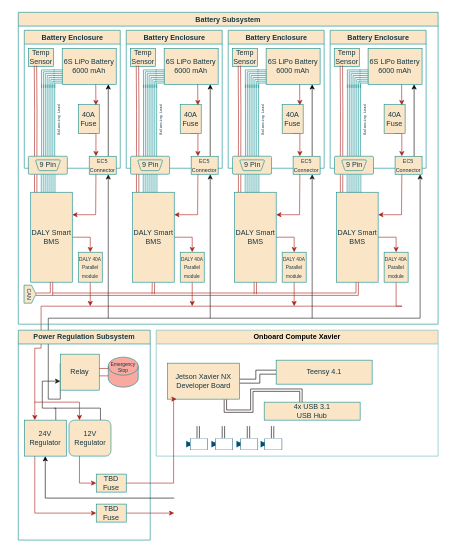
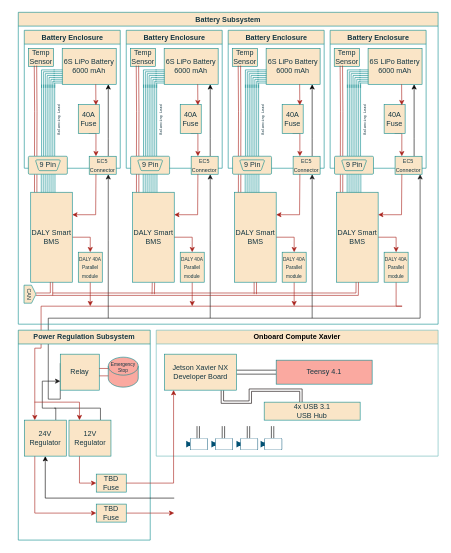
node "Teensy 4.1": fillcolor #fae5c7 -> #faa9a0
node "Jetson Xavier NX Developer Board": moved (204, 381) -> (201, 372)
node "12V Regulator": shape rounded rectangle -> rectangle
